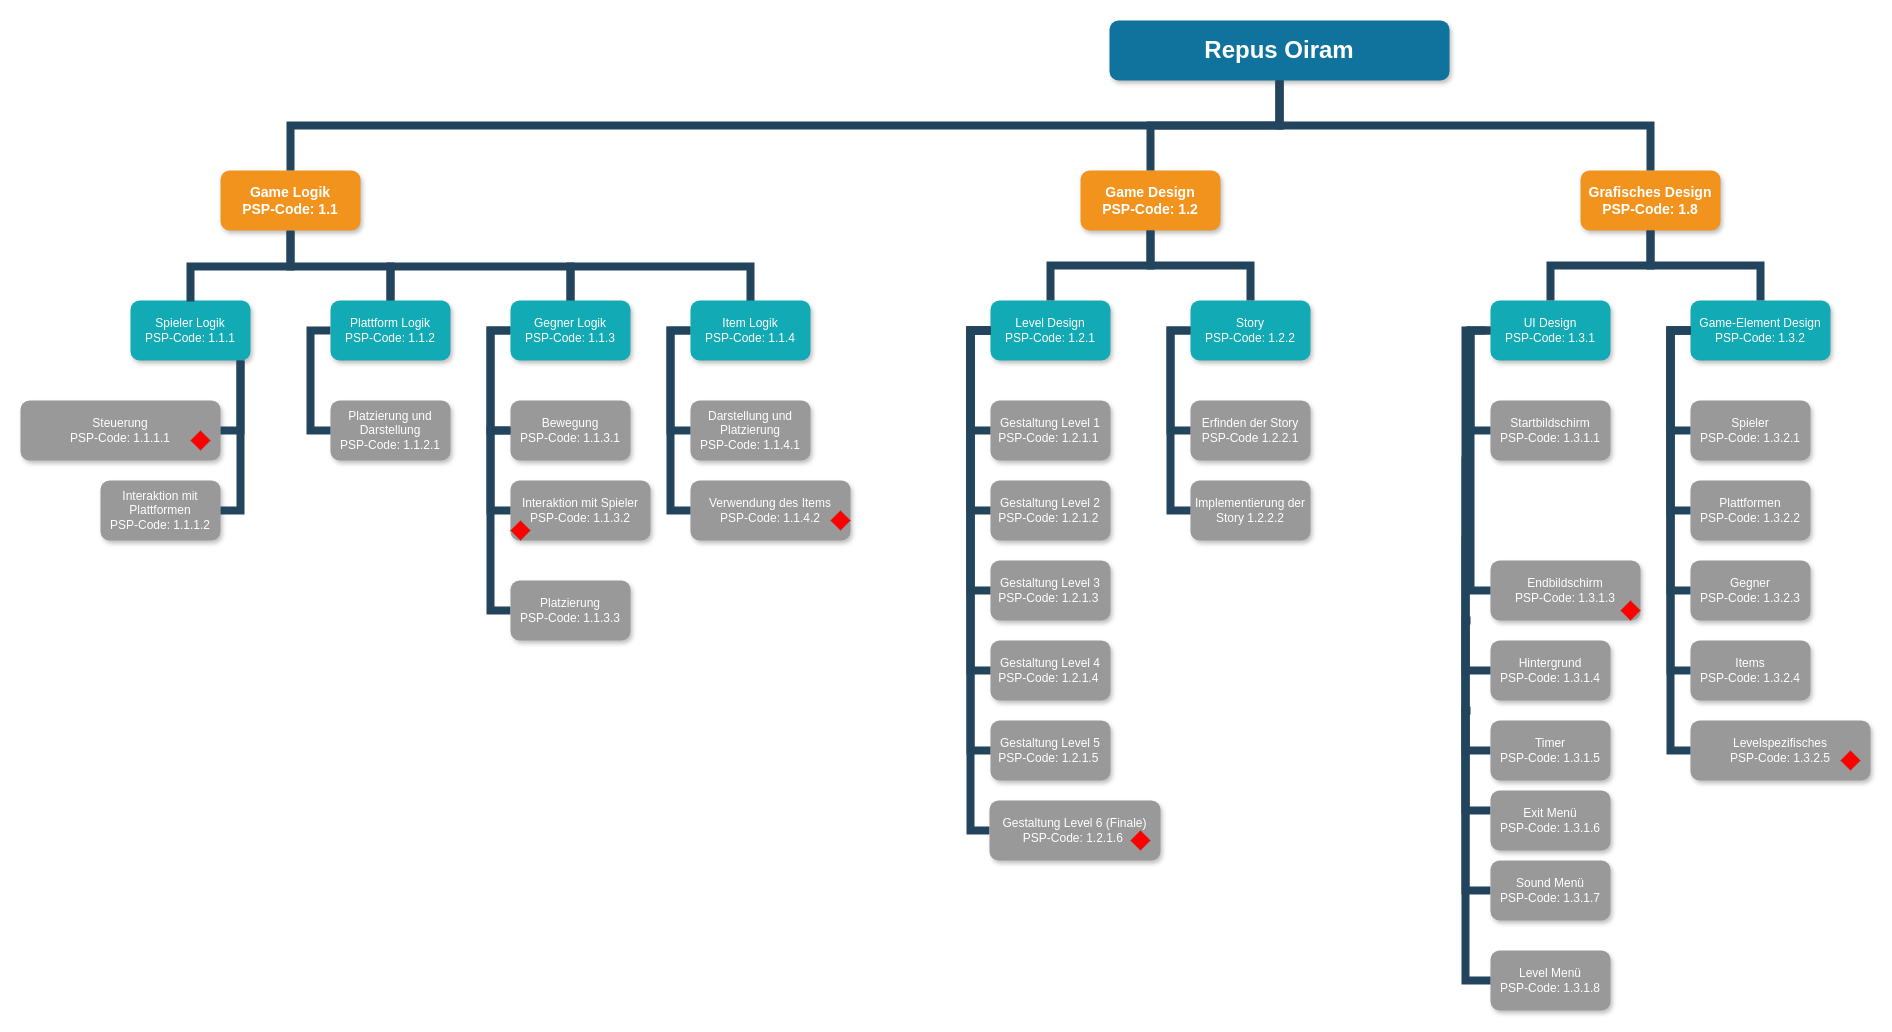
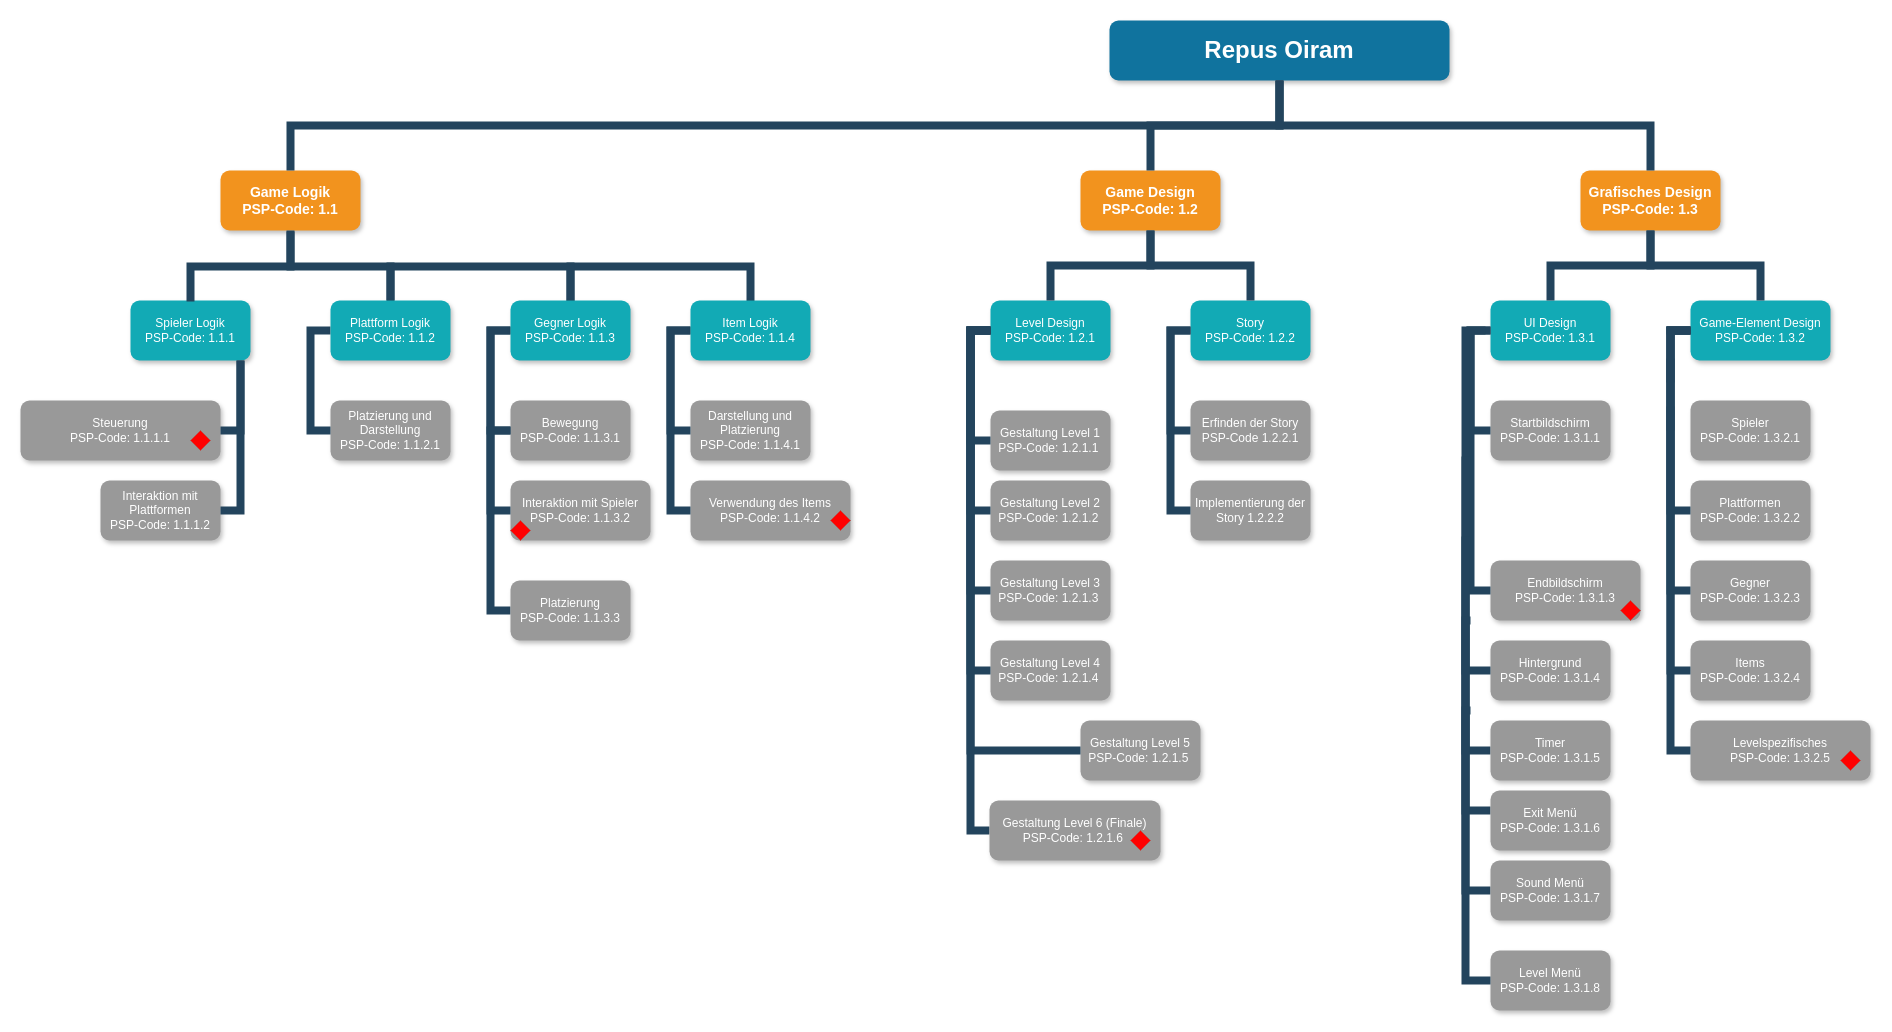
node "Grafisches Design PSP-Code: 1.8": label "Grafisches Design PSP-Code: 1.8" -> "Grafisches Design PSP-Code: 1.3"
node "Gestaltung Level 1 PSP-Code: 1.2.1.1": moved (1051, 431) -> (1051, 441)
edge "Game-Element Design PSP-Code: 1.3.2" -- "Spieler PSP-Code: 1.3.2.1": style solid -> dashed
node "Gestaltung Level 5 PSP-Code: 1.2.1.5": moved (1051, 751) -> (1141, 751)
